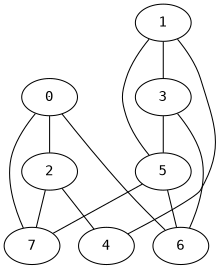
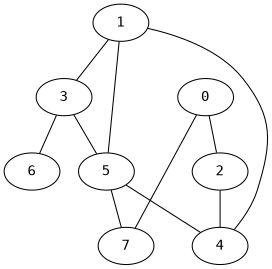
edge "0" -- "6": removed
edge "5" -- "6": now "5" -- "4"
edge "2" -- "7": removed
